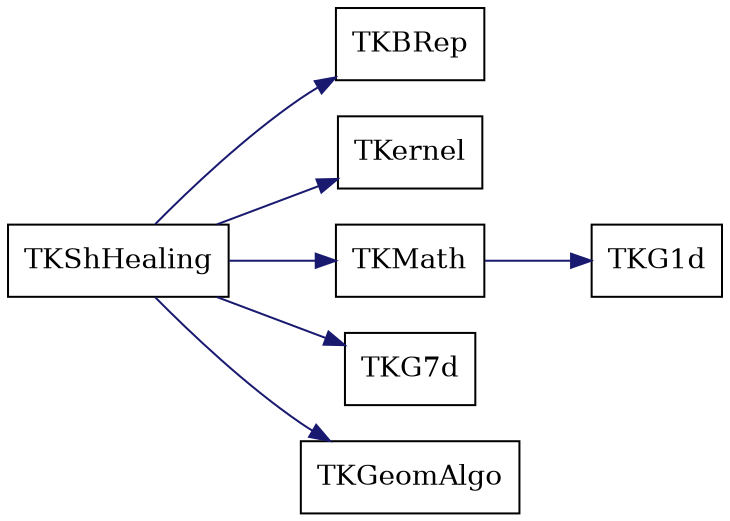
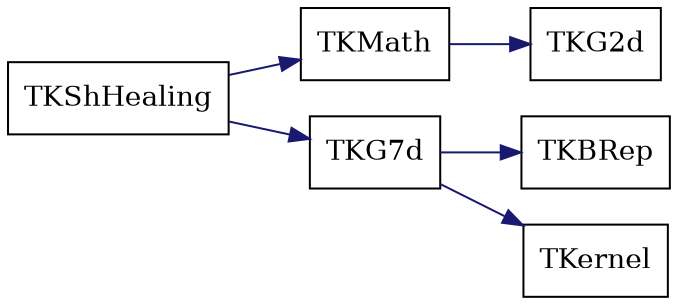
edge "TKShHealing" -> "TKBRep": now "TKG7d" -> "TKBRep"
edge "TKShHealing" -> "TKernel": now "TKG7d" -> "TKernel"
node "TKG1d": label "TKG1d" -> "TKG2d"
node "TKGeomAlgo": removed
